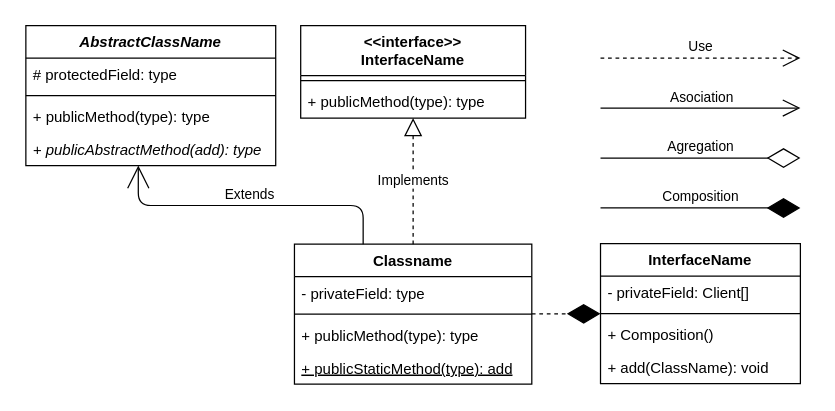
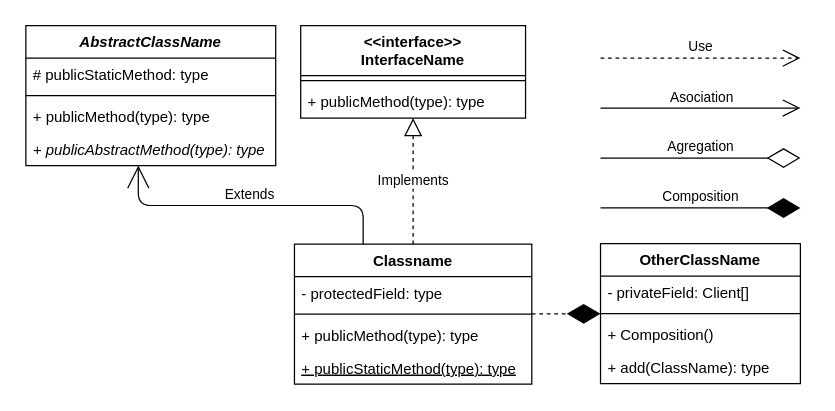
node "# protectedField: type": label "# protectedField: type" -> "# publicStaticMethod: type"
node "+ publicAbstractMethod(add): type": label "+ publicAbstractMethod(add): type" -> "+ publicAbstractMethod(type): type"
node "InterfaceName": label "InterfaceName" -> "OtherClassName"
node "- privateField: type": label "- privateField: type" -> "- protectedField: type"
node "+ add(ClassName): void": label "+ add(ClassName): void" -> "+ add(ClassName): type"
node "+ publicStaticMethod(type): add": label "+ publicStaticMethod(type): add" -> "+ publicStaticMethod(type): type"
